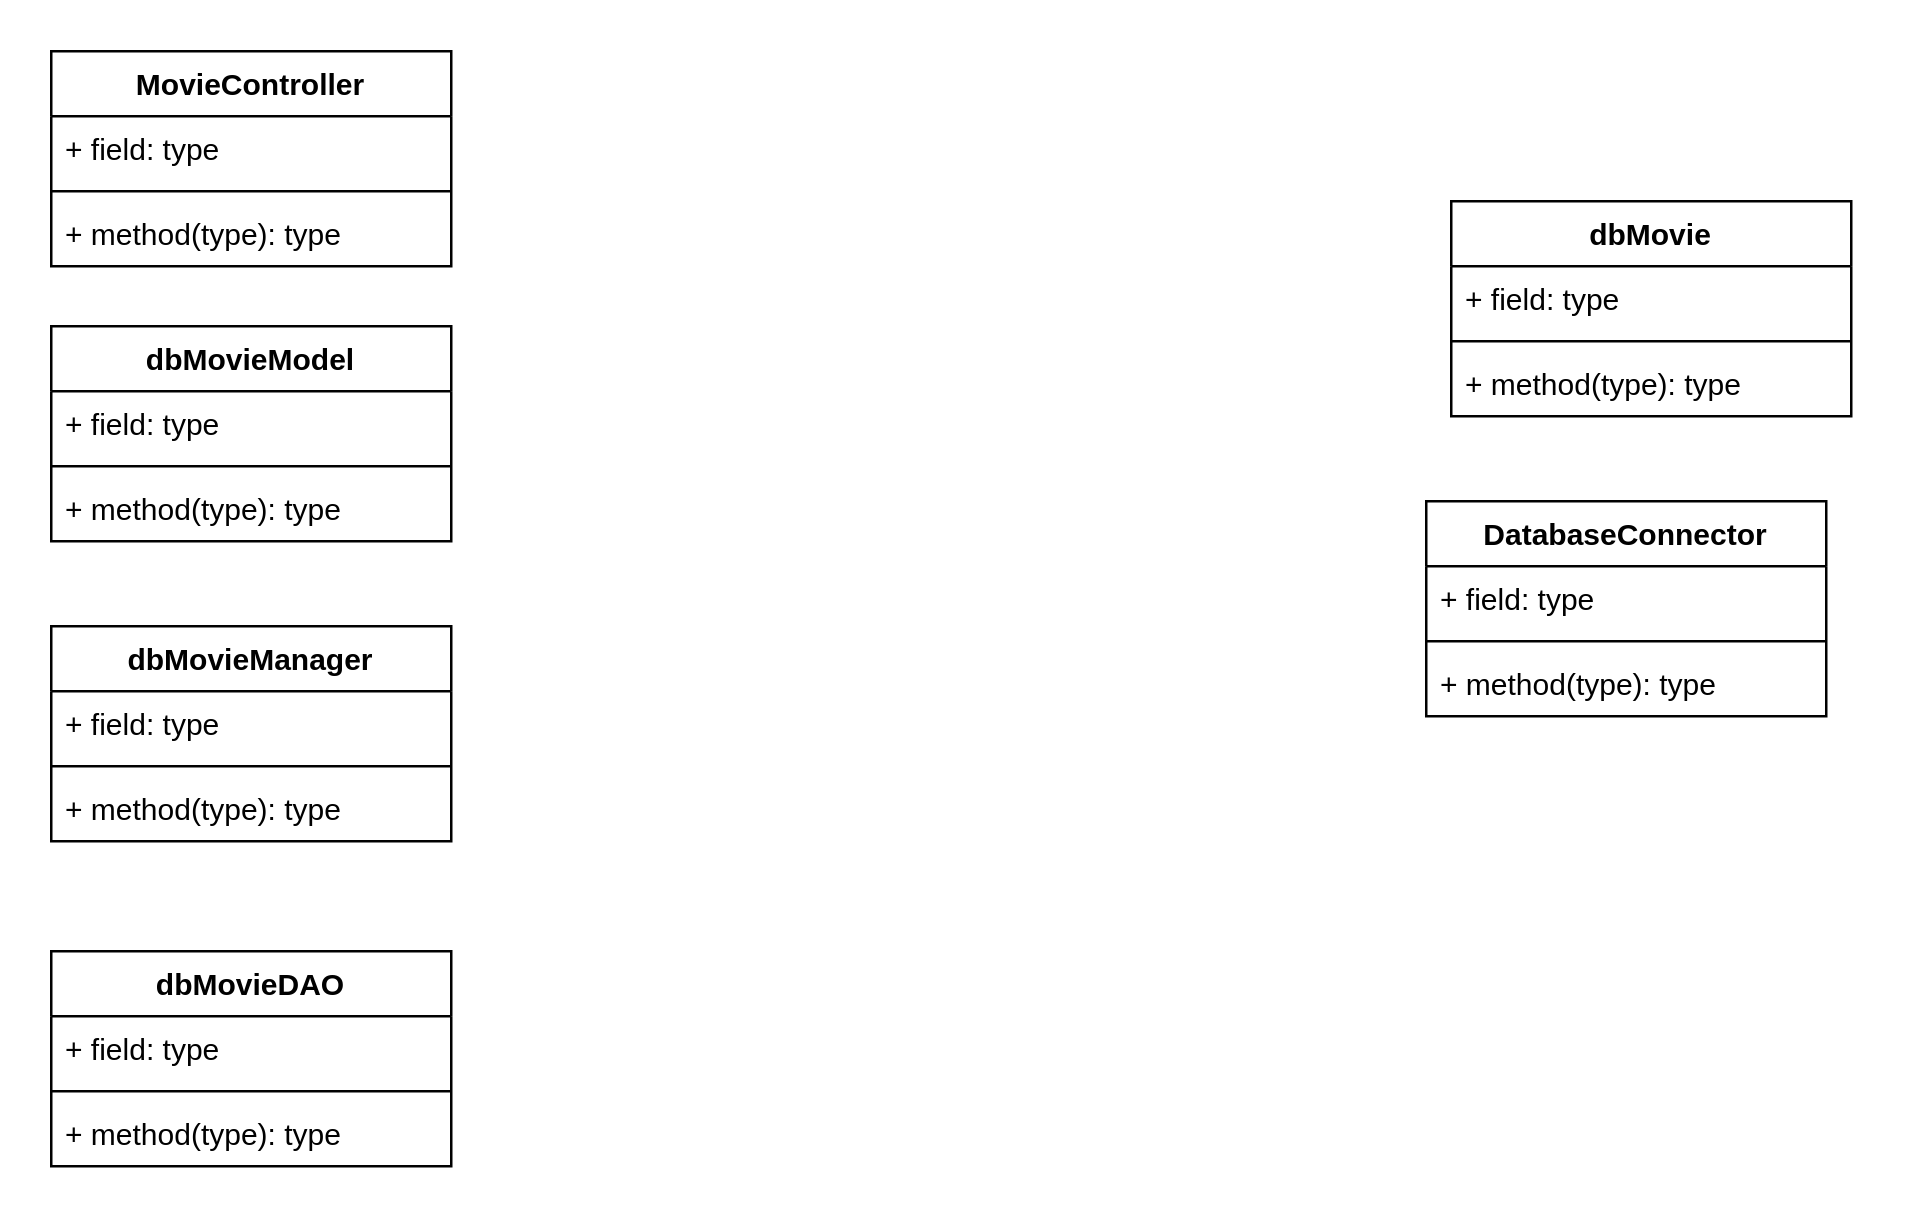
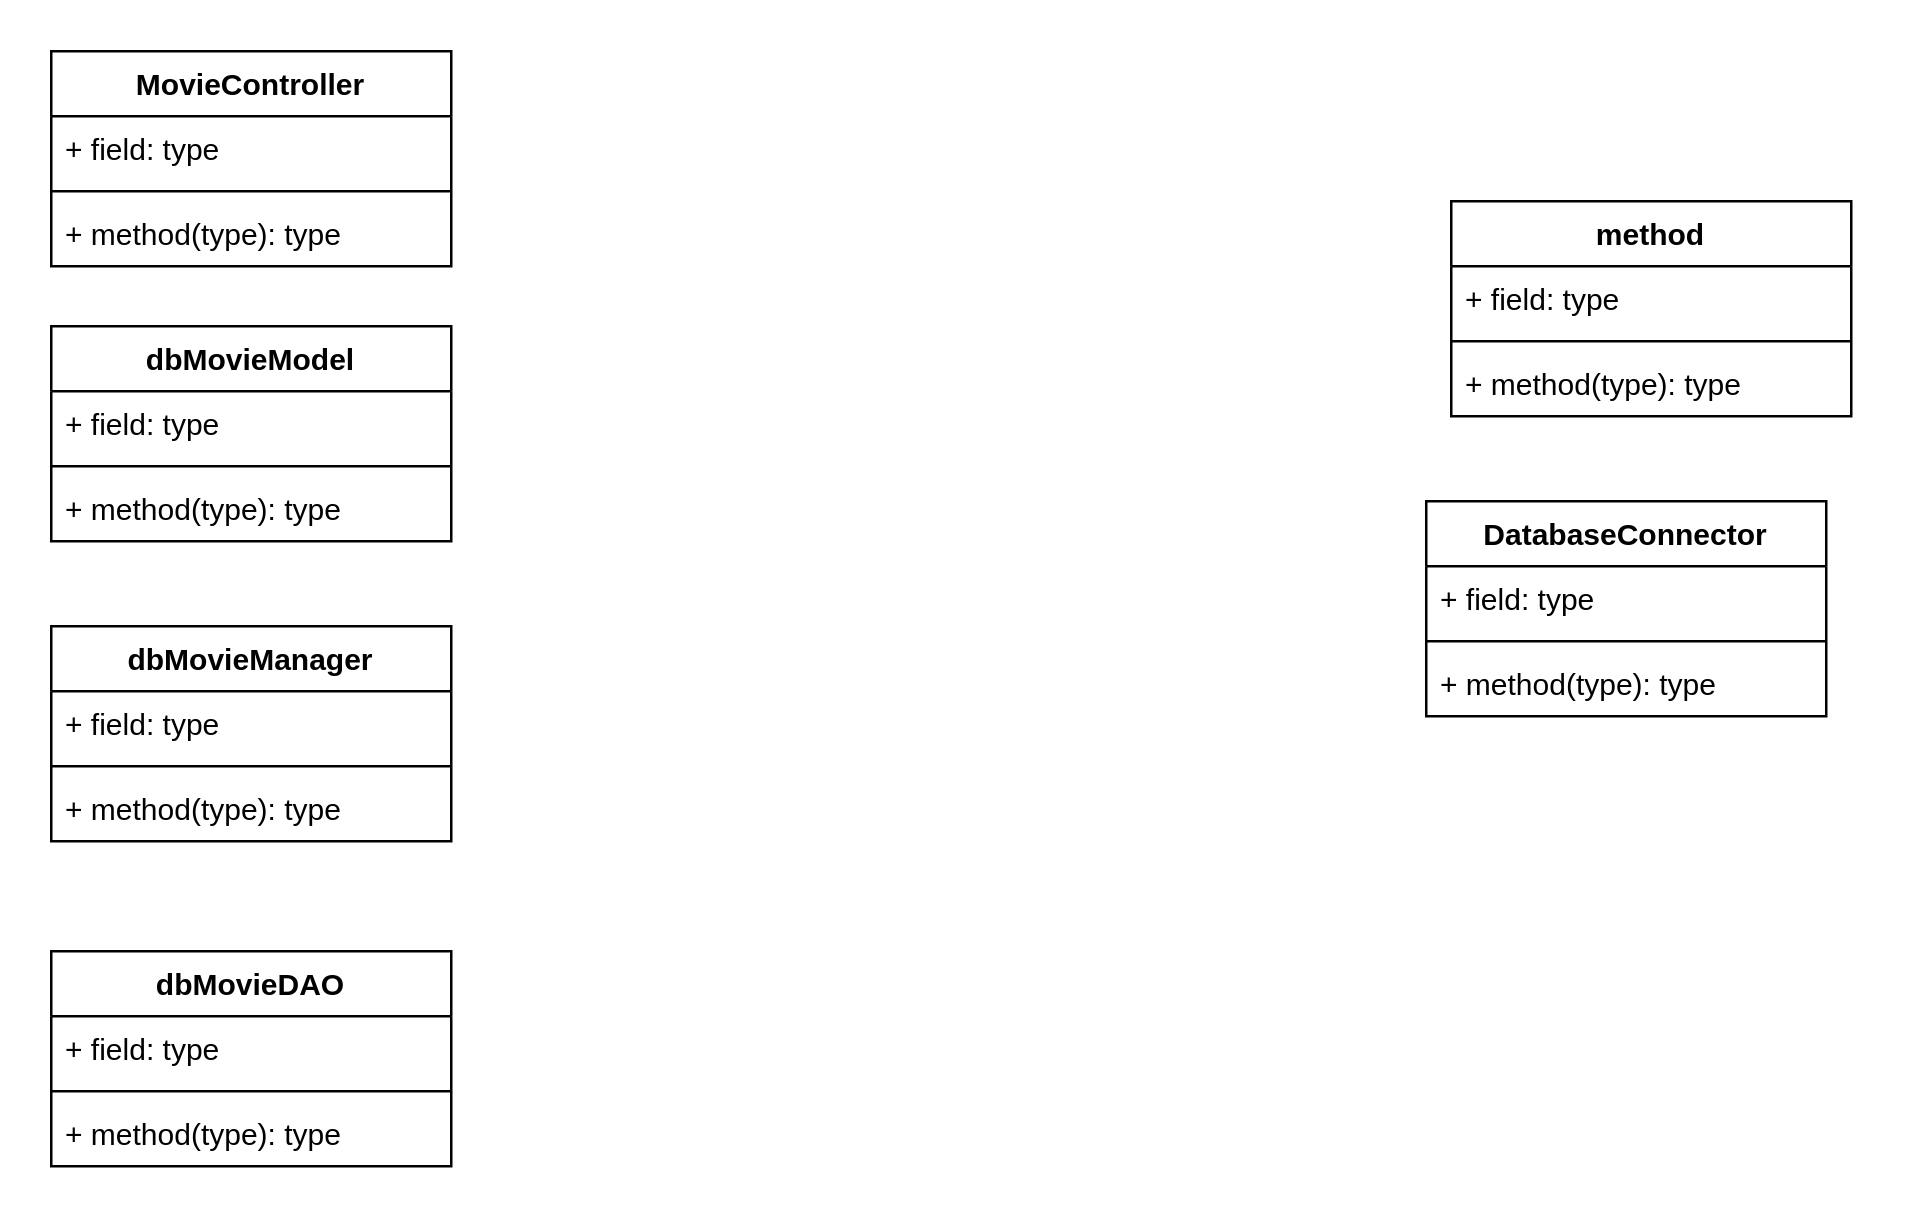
node "dbMovie": label "dbMovie" -> "method"
